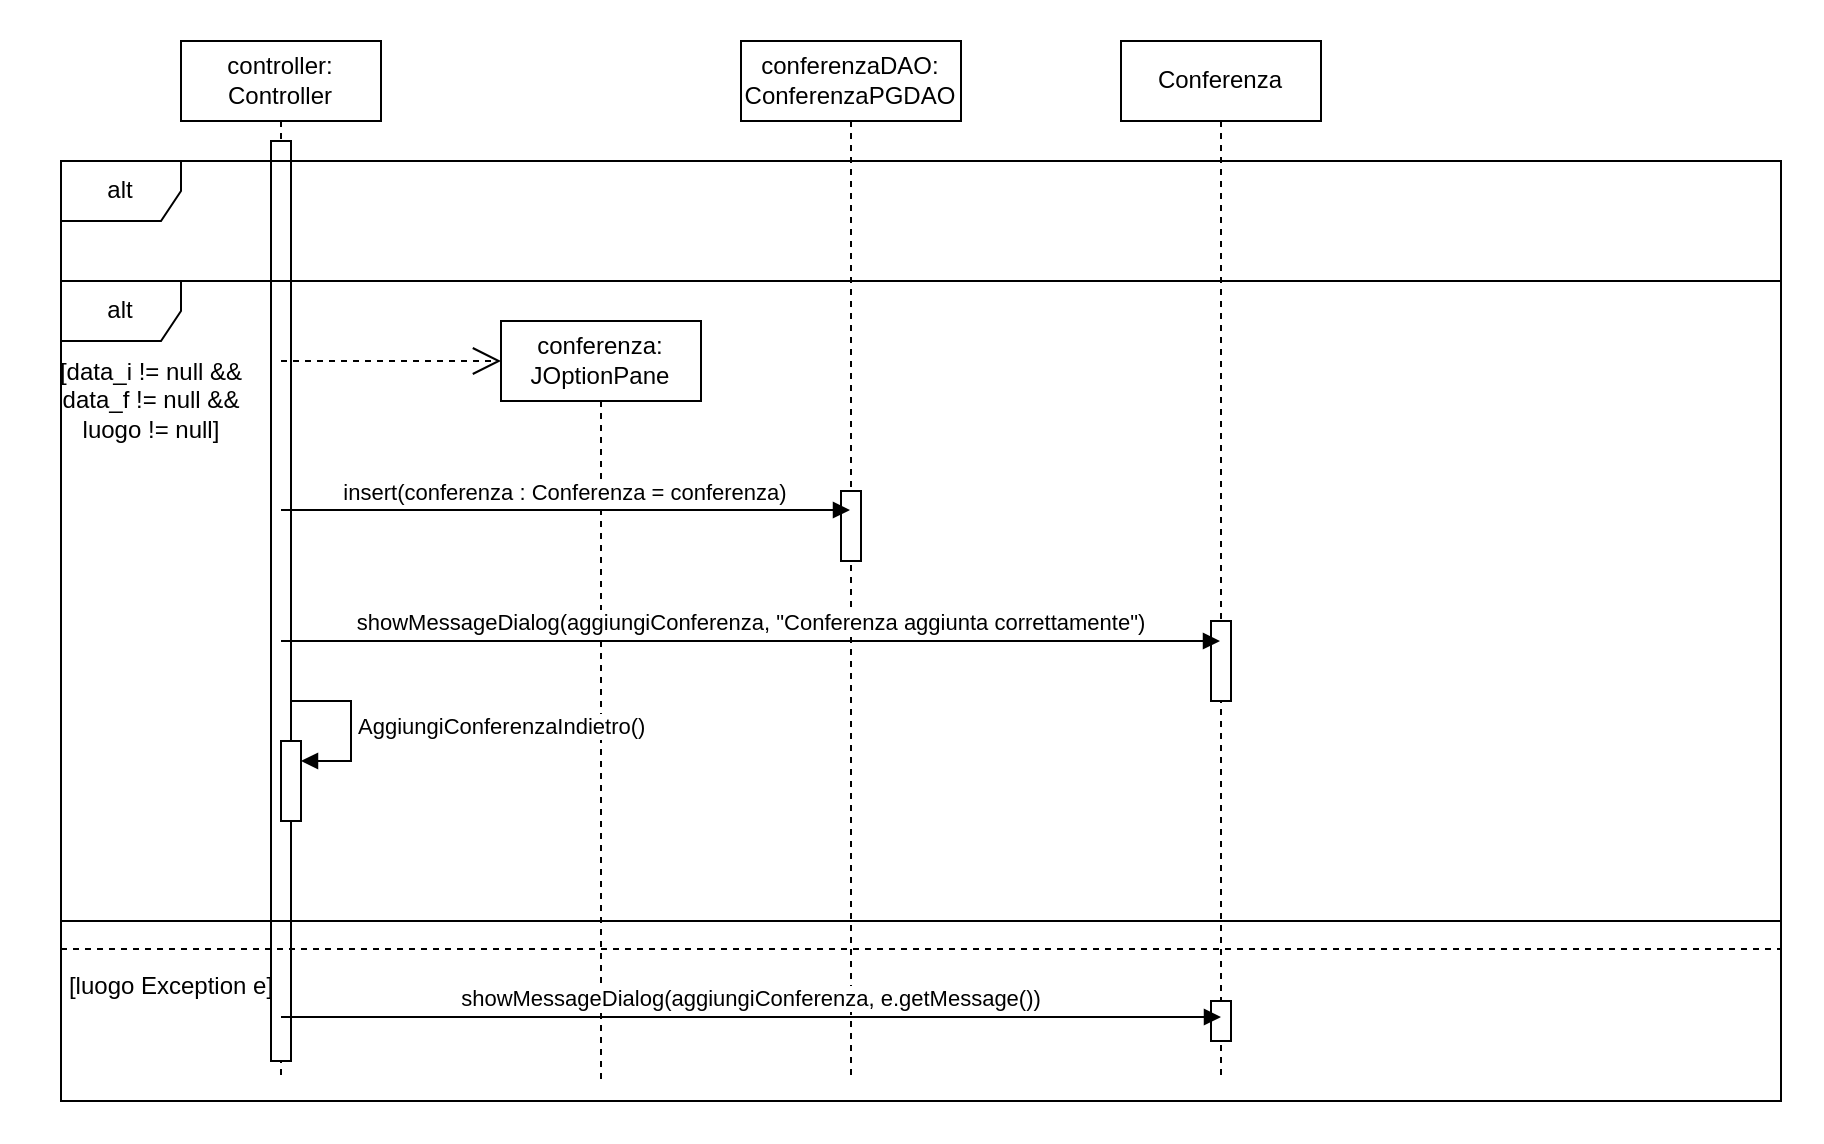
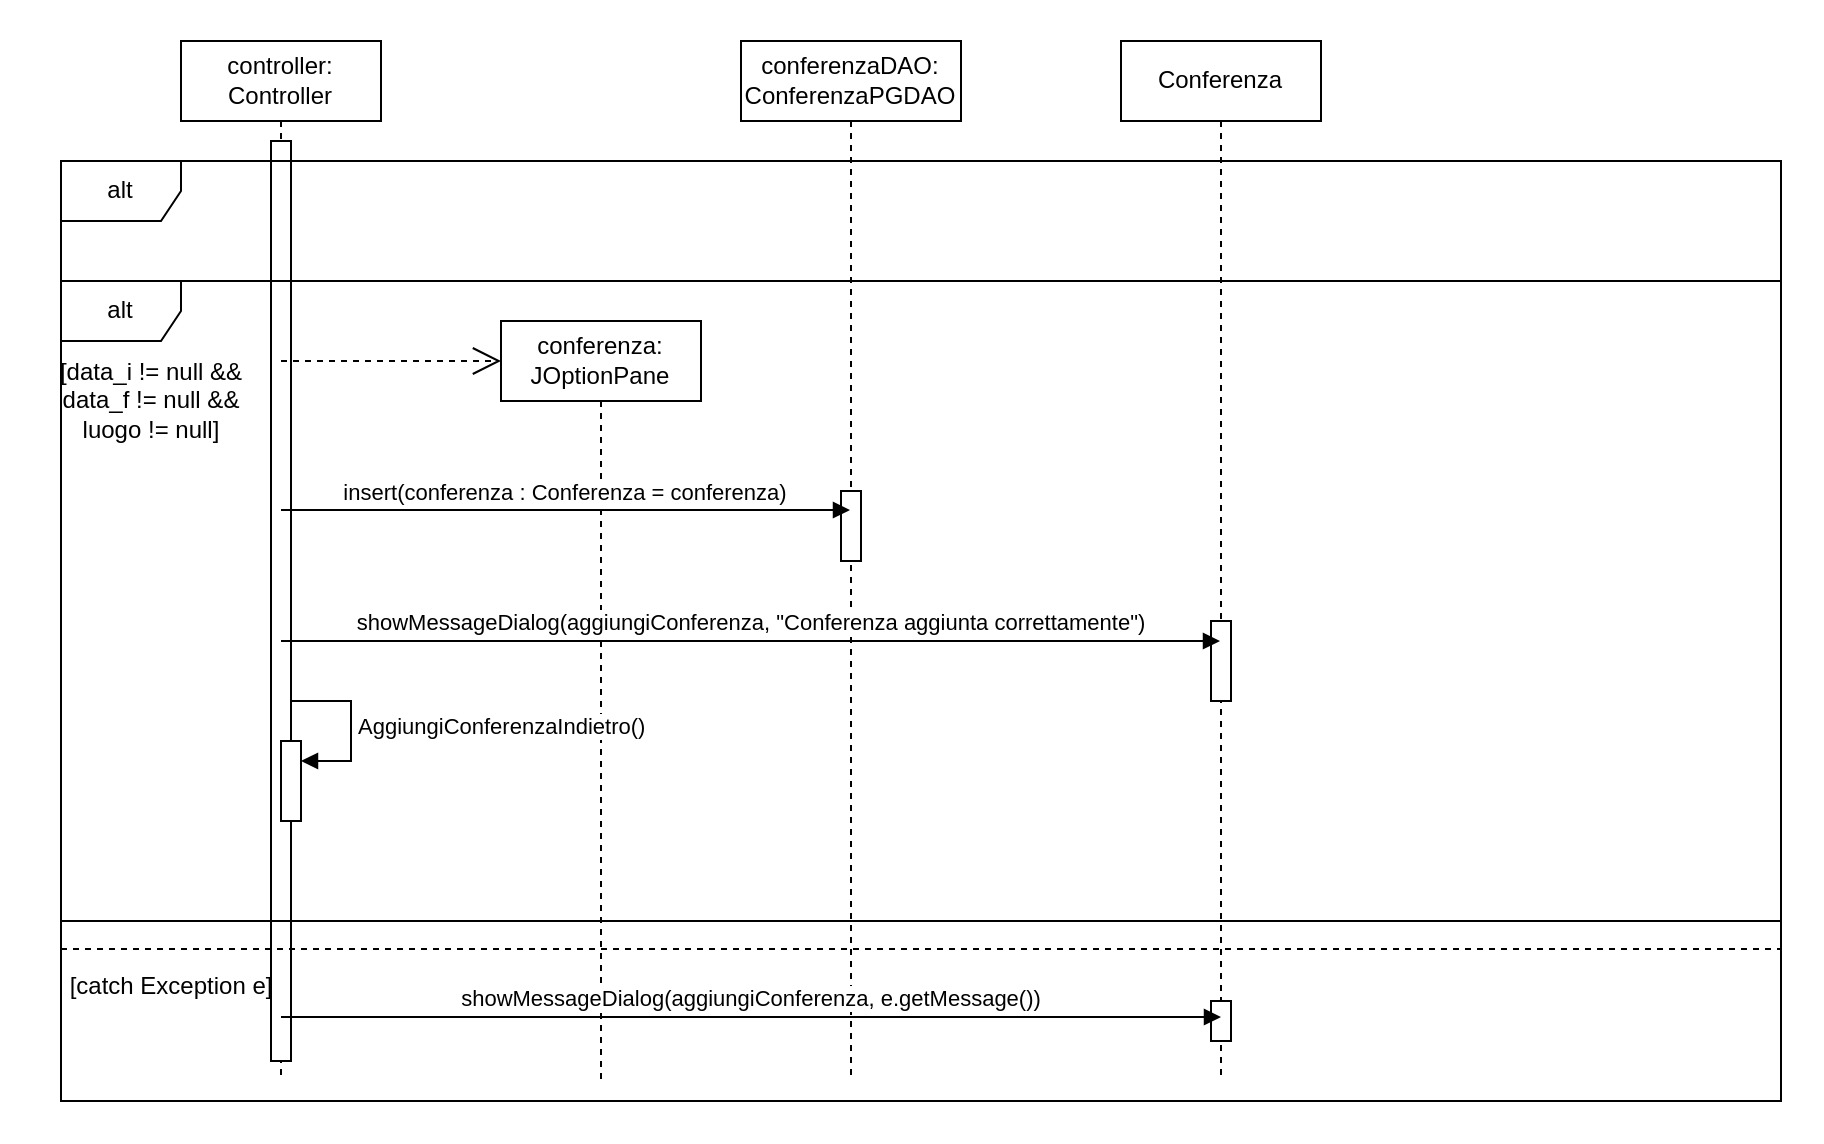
node "[luogo Exception e]": label "[luogo Exception e]" -> "[catch Exception e]"
